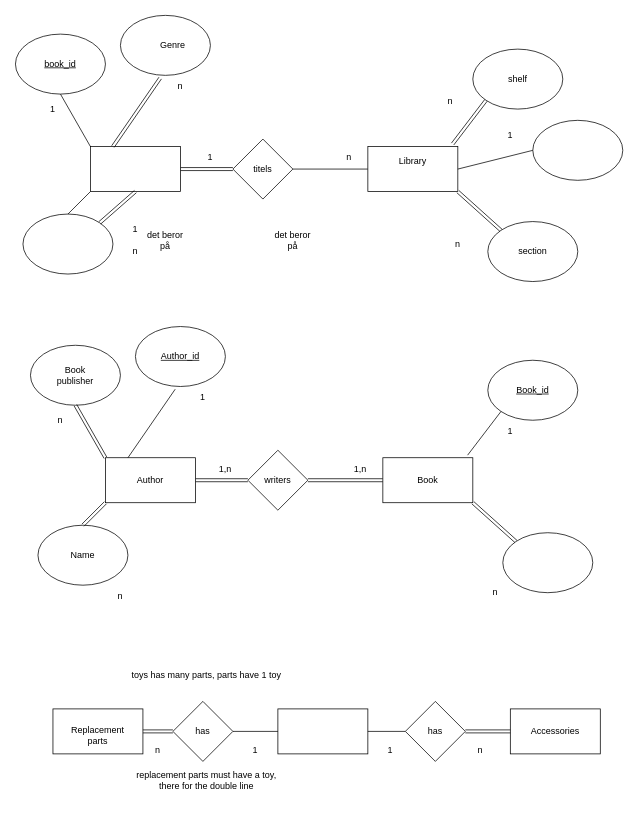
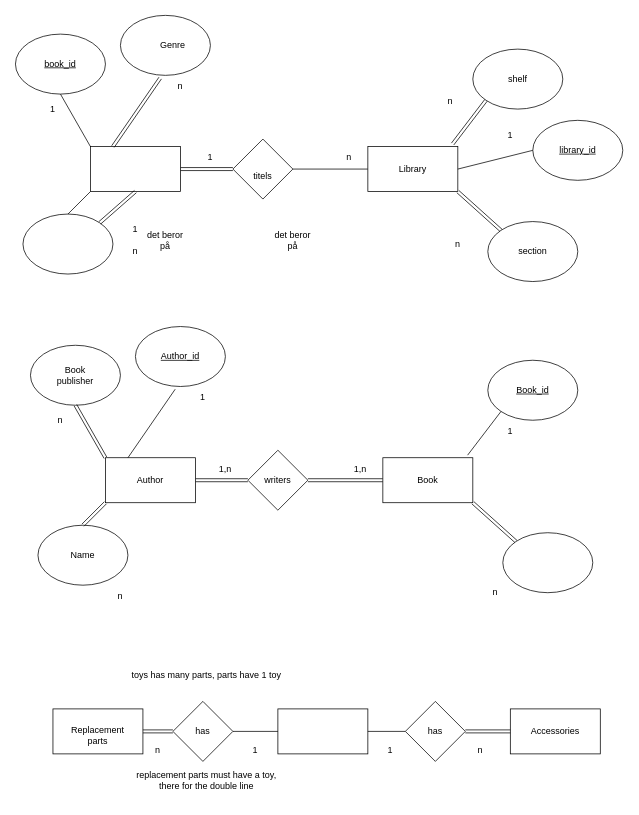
node "library_id": added
node "Library": moved (413, 162) -> (413, 169)
node "titels": moved (263, 169) -> (263, 177)
